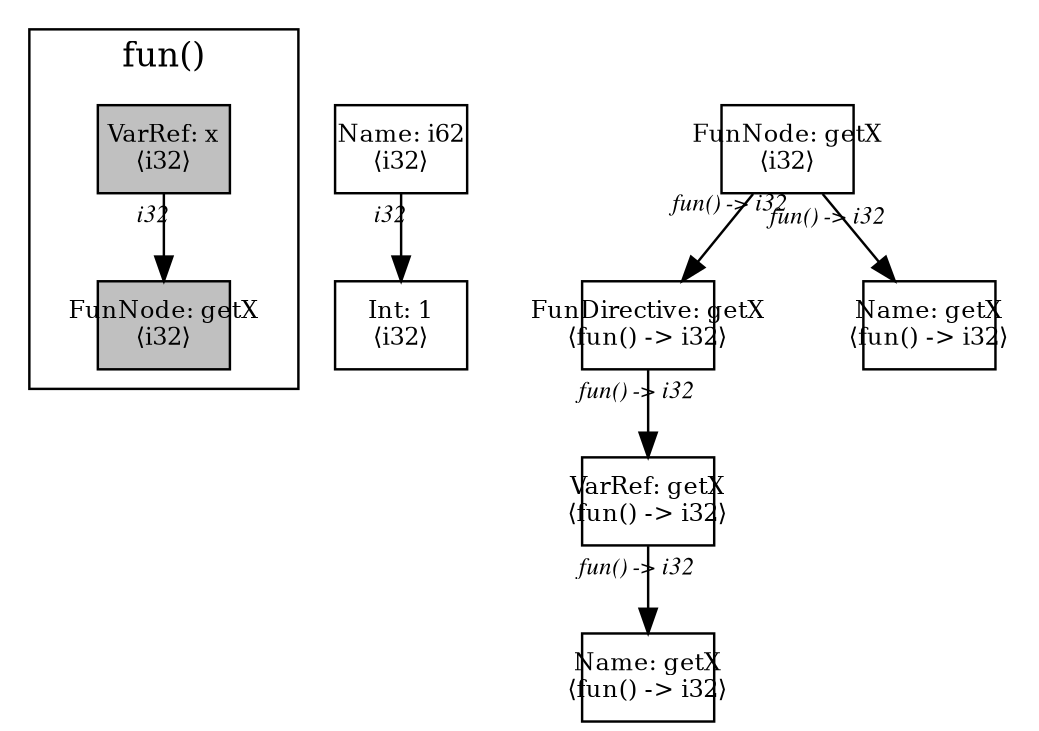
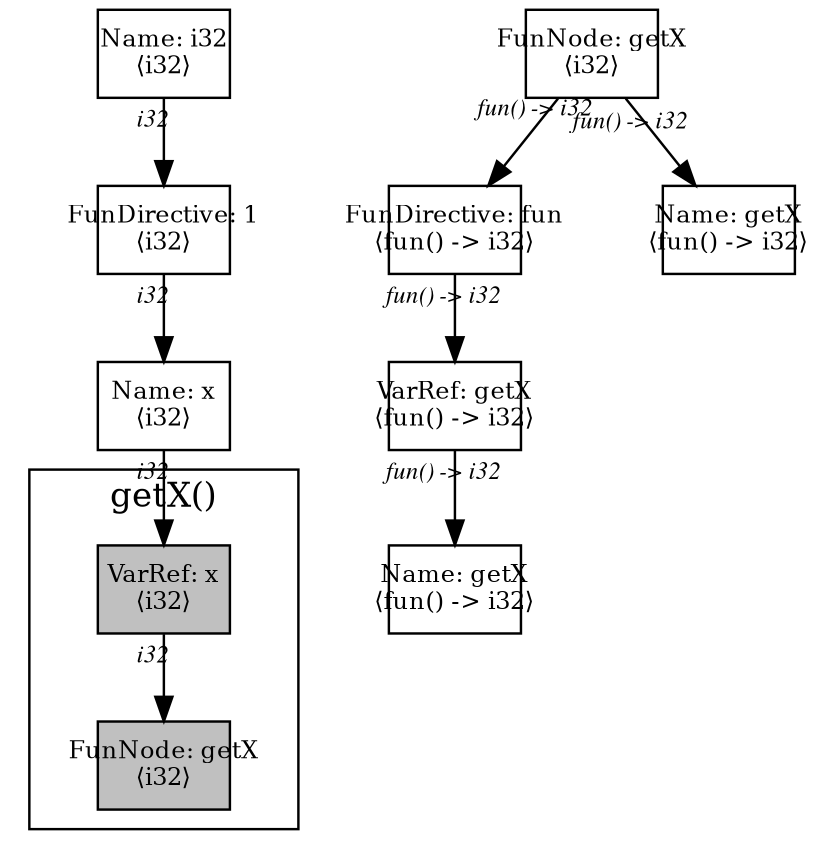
cluster "fun()": label "fun()" -> "getX()"
node "Name: i62 ⟨i32⟩": label "Name: i62 ⟨i32⟩" -> "Name: i32 ⟨i32⟩"
node "Int: 1 ⟨i32⟩": label "Int: 1 ⟨i32⟩" -> "FunDirective: 1 ⟨i32⟩"
node "FunDirective: getX ⟨fun() -> i32⟩": label "FunDirective: getX ⟨fun() -> i32⟩" -> "FunDirective: fun ⟨fun() -> i32⟩"
node "Name: x ⟨i32⟩": added
